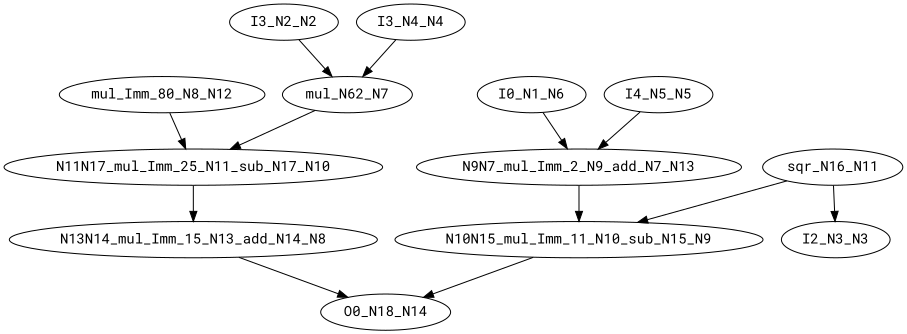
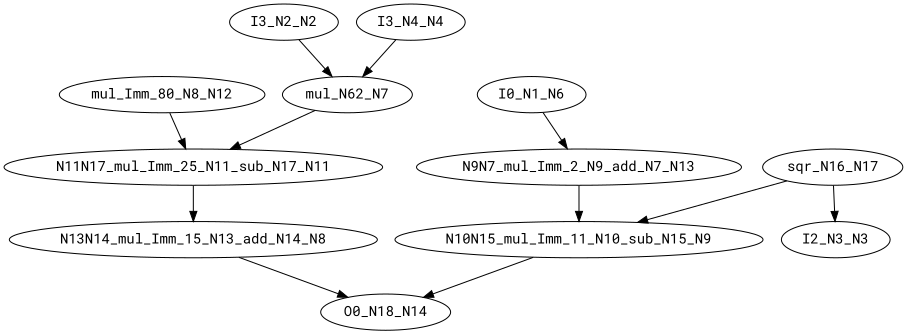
node "I4_N5_N5": removed
node "N11N17_mul_Imm_25_N11_sub_N17_N10": label "N11N17_mul_Imm_25_N11_sub_N17_N10" -> "N11N17_mul_Imm_25_N11_sub_N17_N11"
node "sqr_N16_N11": label "sqr_N16_N11" -> "sqr_N16_N17"
